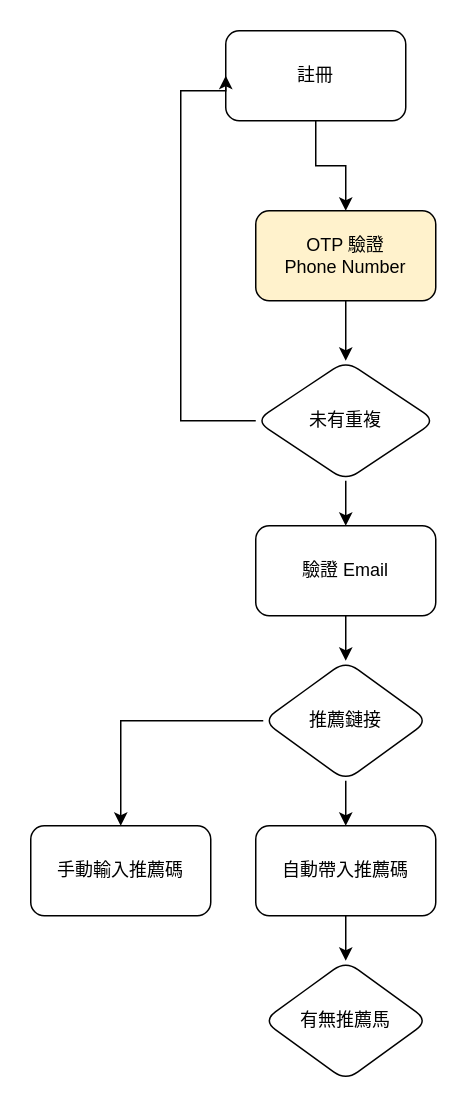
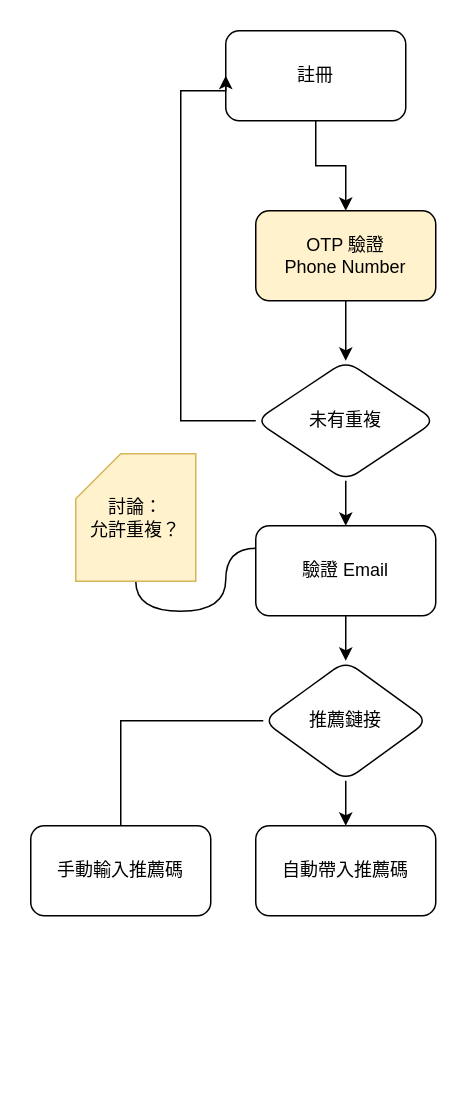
node "討論： 允許重複？": added
edge "討論： 允許重複？" -- "驗證 Email": added
edge "推薦鏈接" -> "手動輸入推薦碼": arrowhead classic -> none
edge "自動帶入推薦碼" -> "有無推薦馬": removed
node "有無推薦馬": removed
